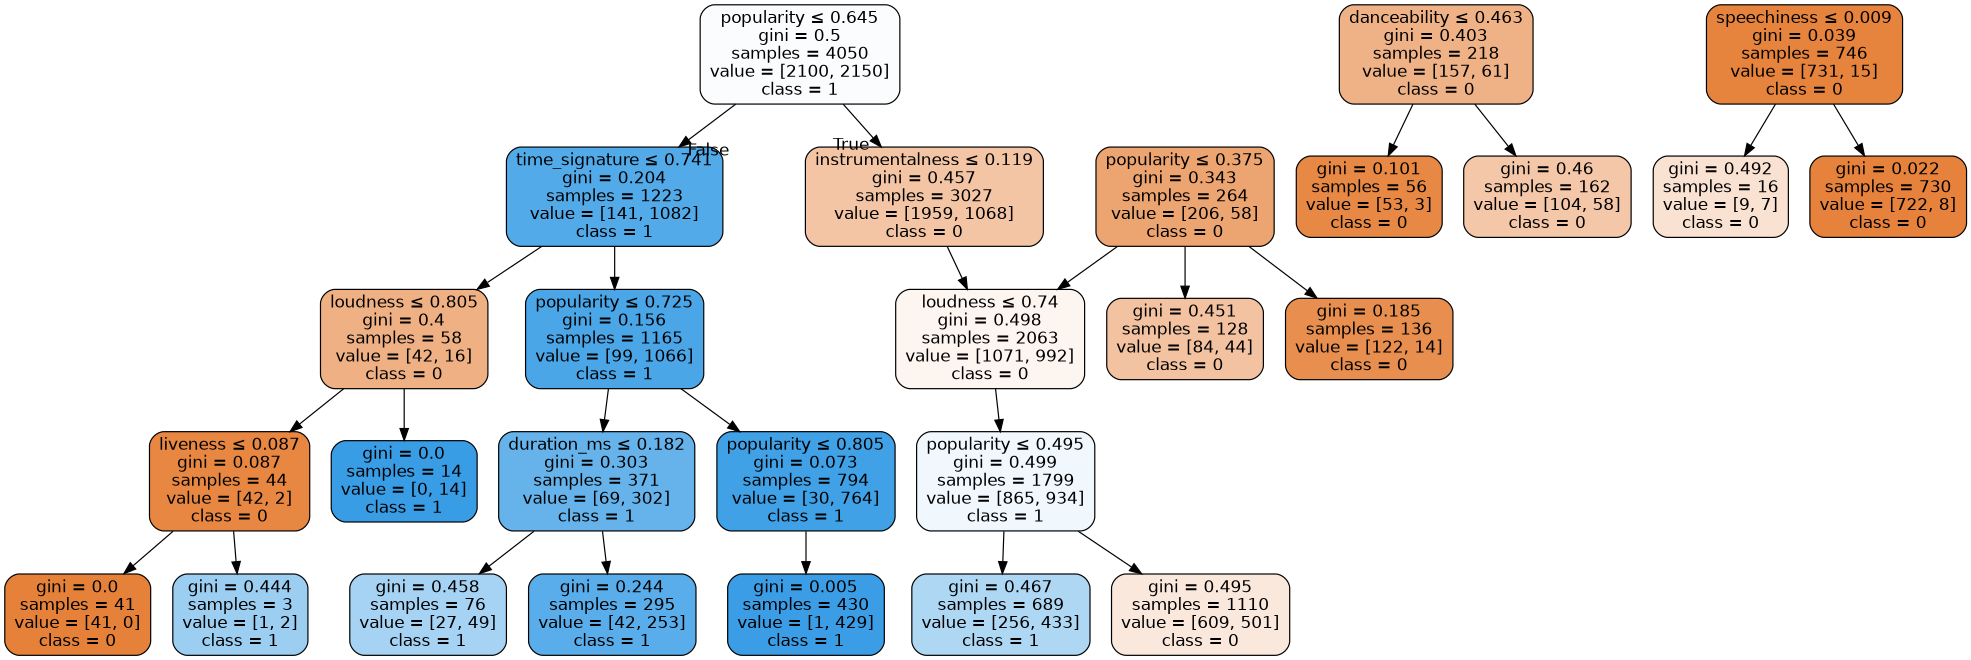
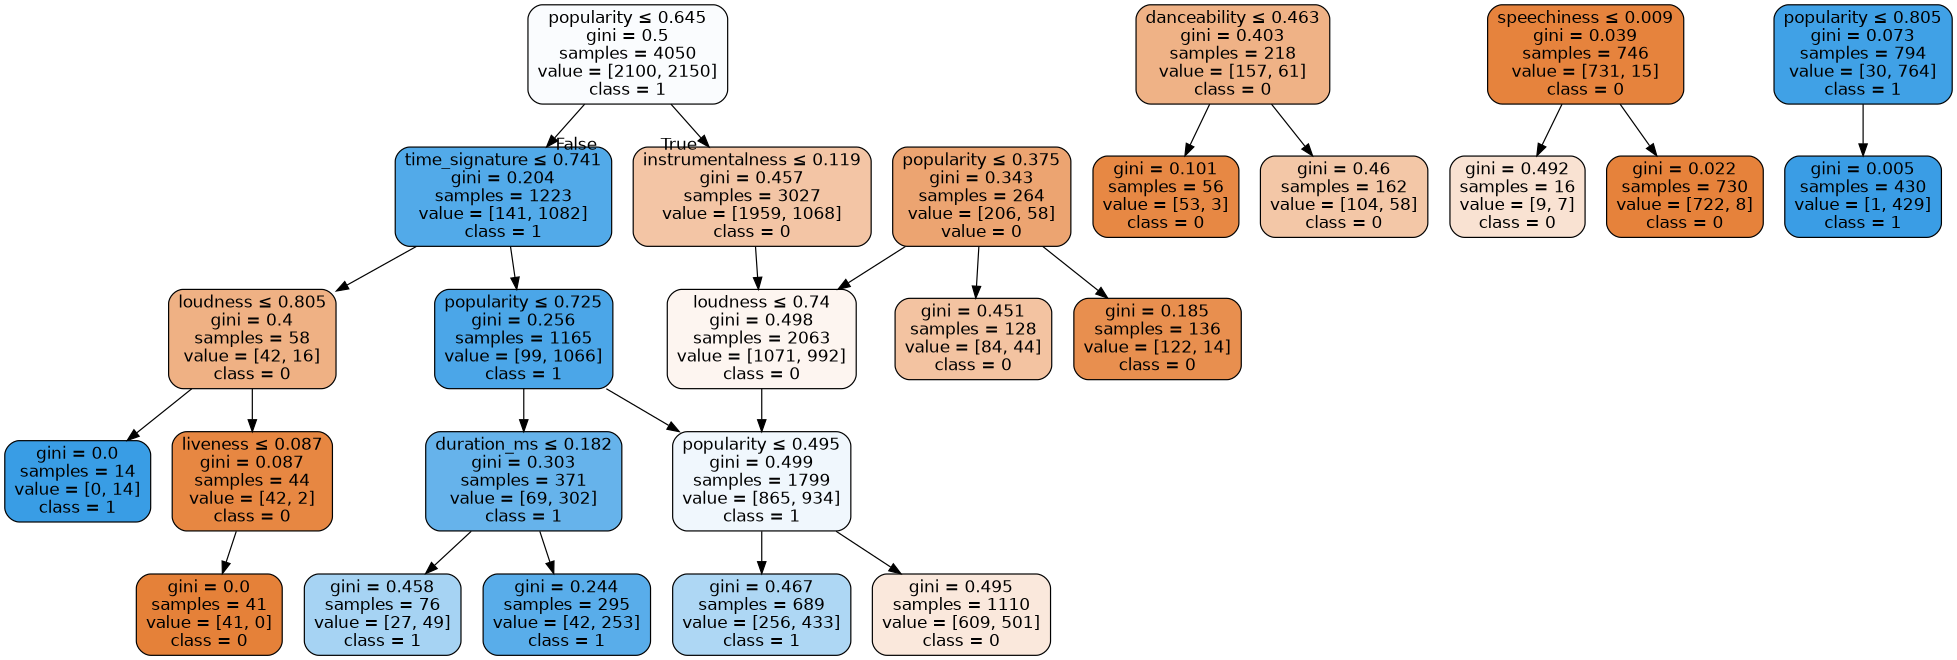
node "popularity ≤ 0.375": text "class = 0" -> "value = 0"
node "popularity ≤ 0.725": text "gini = 0.156" -> "gini = 0.256"
edge "popularity ≤ 0.725" -> "popularity ≤ 0.805": now "popularity ≤ 0.725" -> "popularity ≤ 0.495"
node "gini = 0.444": removed
